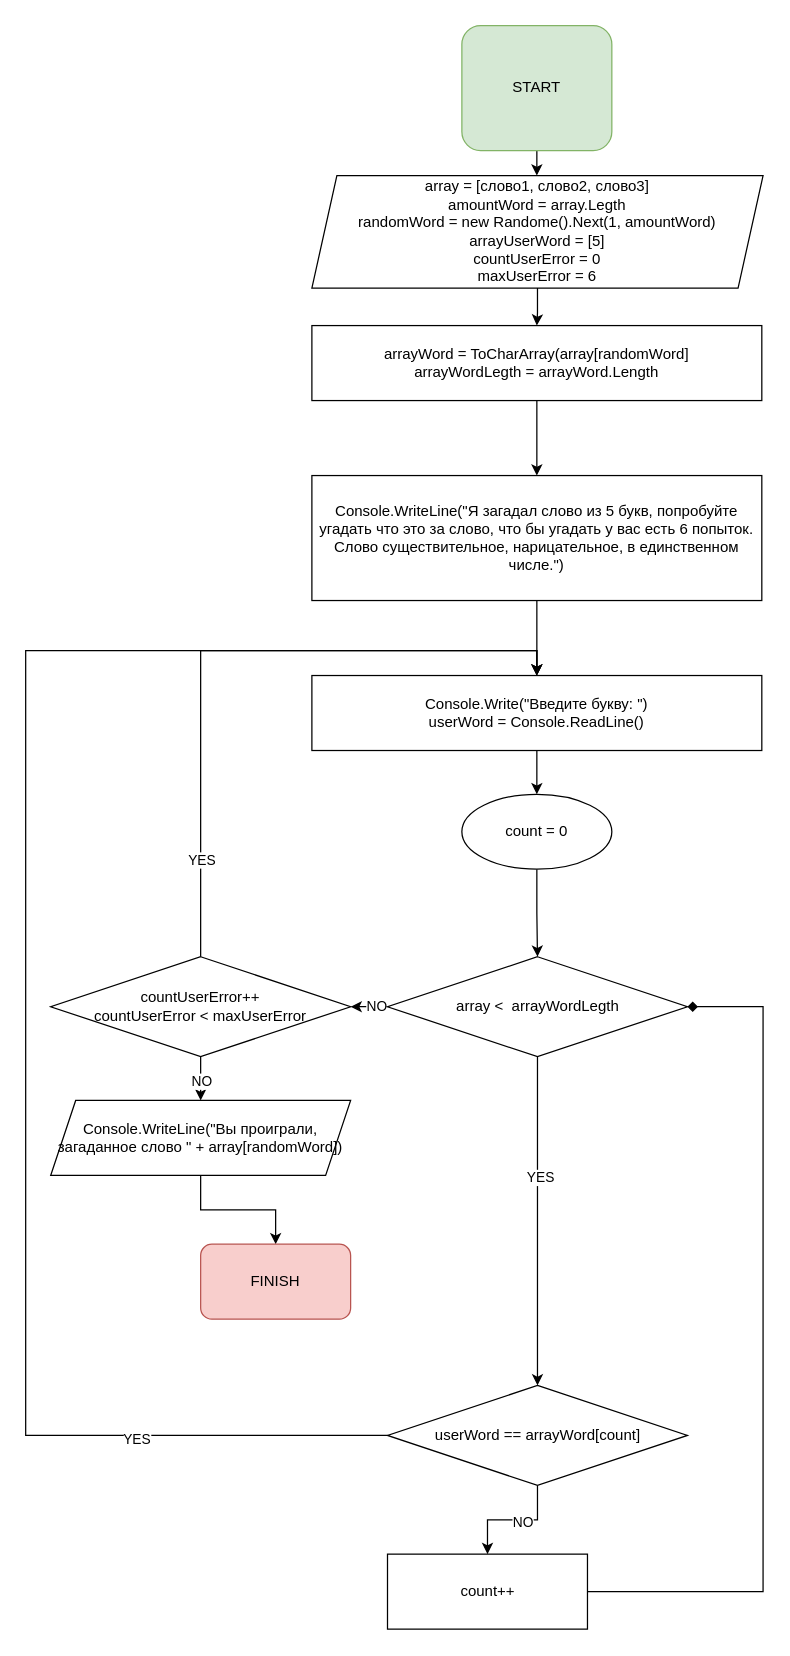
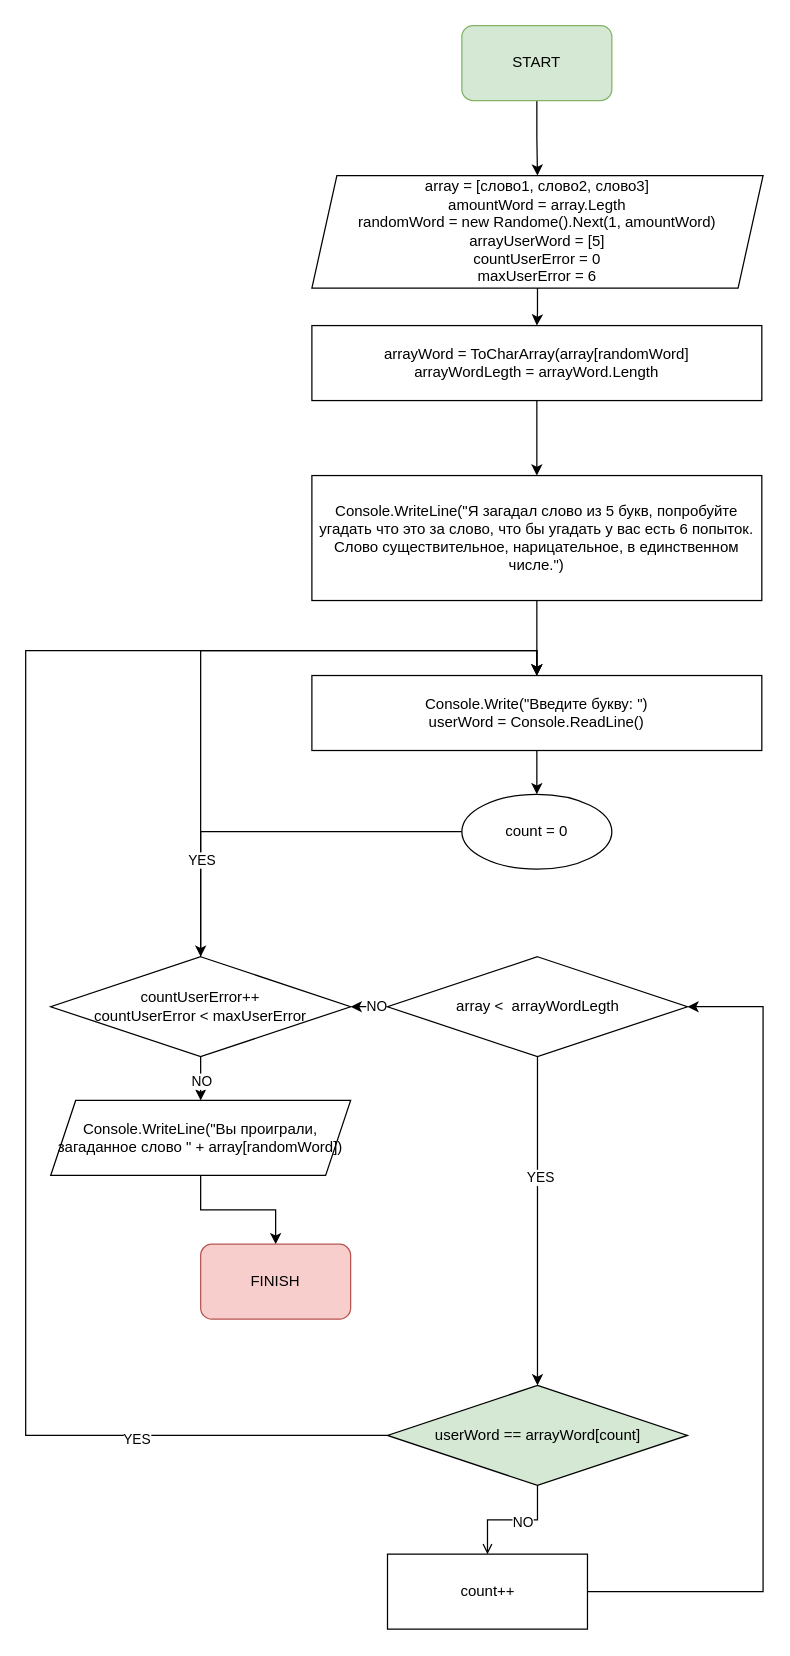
node "START": size 150x125 -> 150x75
edge "count = 0" -> "array < arrayWordLegth": now "count = 0" -> "countUserError++ countUserError < maxUserError"
edge "count++" -> "array < arrayWordLegth": arrowhead diamond -> classic
node "userWord == arrayWord[count]": fillcolor #ffffff -> #d5e8d4
edge "userWord == arrayWord[count]" -> "count++": arrowhead classic -> open
